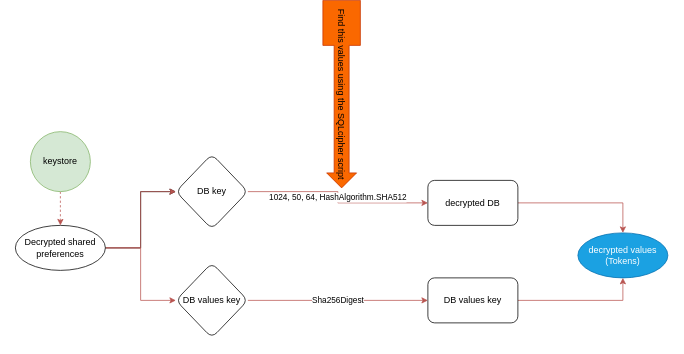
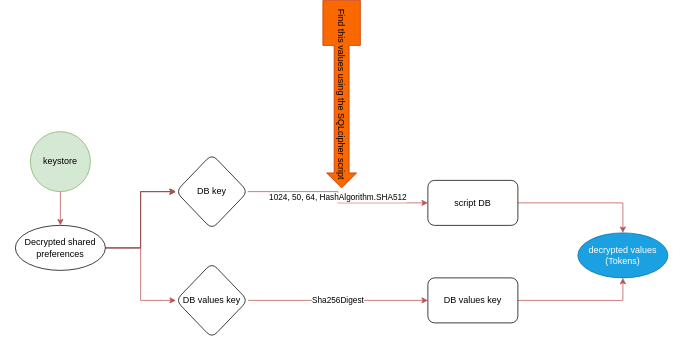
node "decrypted DB": label "decrypted DB" -> "script DB"
edge "keystore" -> "Decrypted shared preferences": style dashed -> solid
